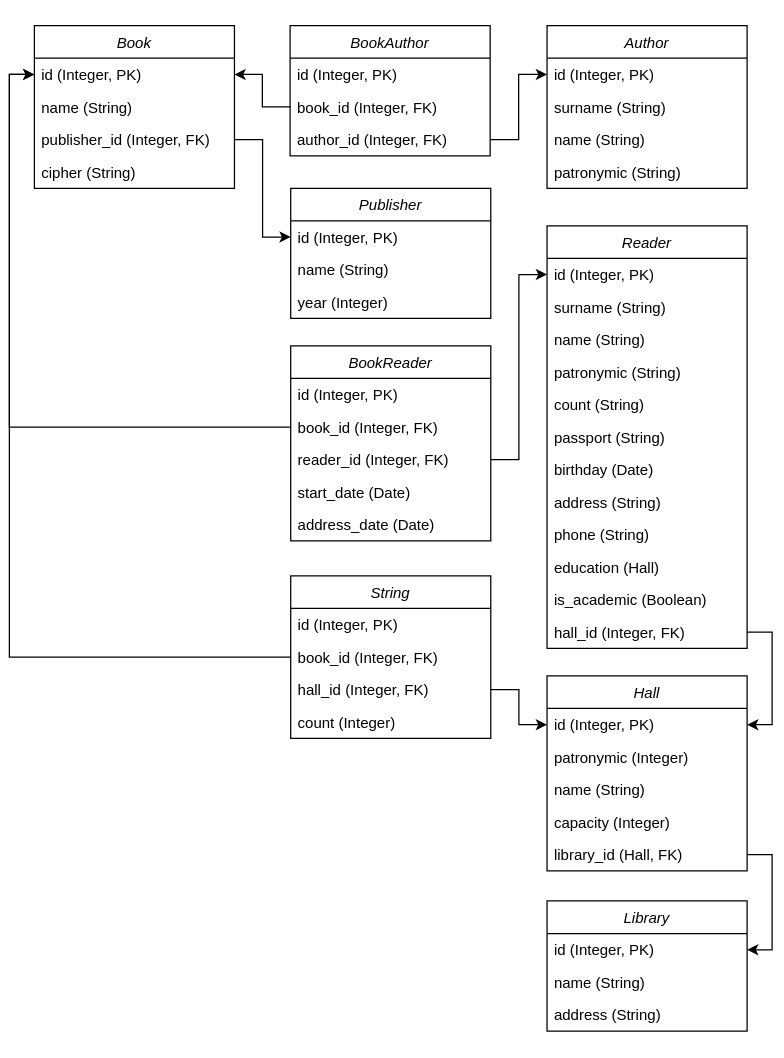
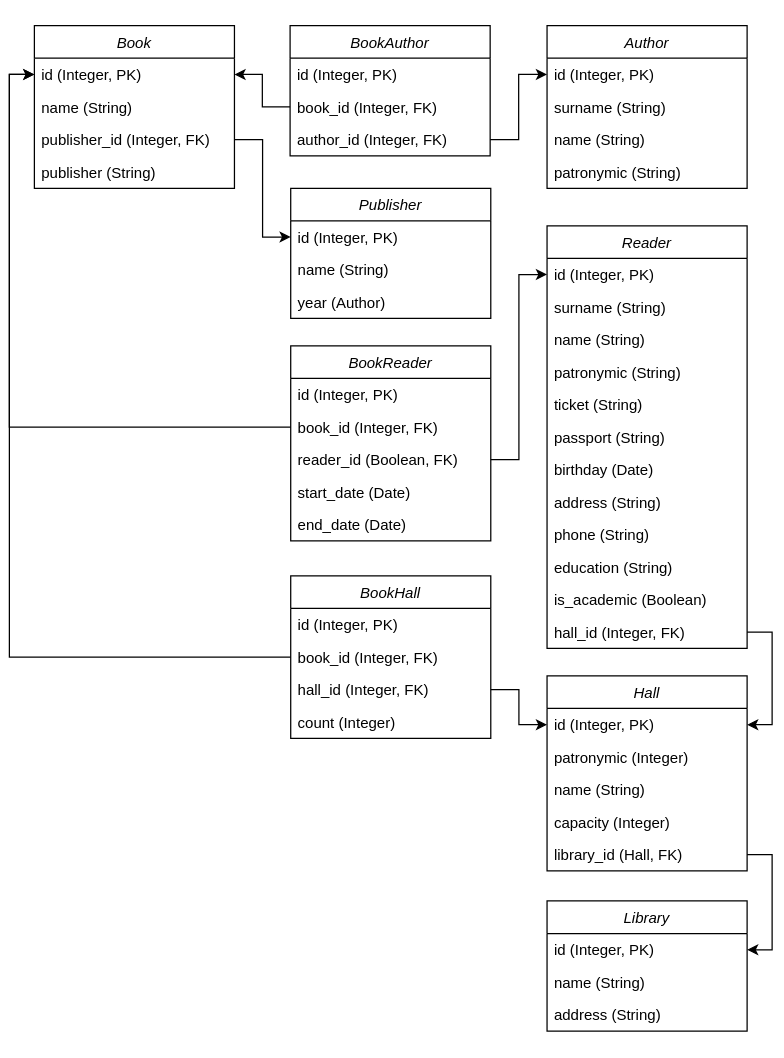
node "cipher (String)": label "cipher (String)" -> "publisher (String)"
node "year (Integer)": label "year (Integer)" -> "year (Author)"
node "count (String)": label "count (String)" -> "ticket (String)"
node "reader_id (Integer, FK)": label "reader_id (Integer, FK)" -> "reader_id (Boolean, FK)"
node "address_date (Date)": label "address_date (Date)" -> "end_date (Date)"
node "education (Hall)": label "education (Hall)" -> "education (String)"
node "String": label "String" -> "BookHall"
